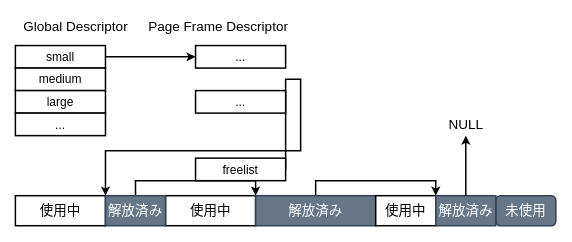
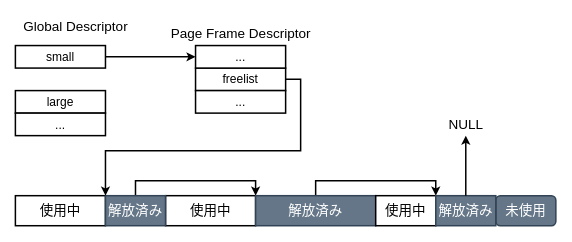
node "Page Frame Descriptor": moved (218, 27) -> (240, 34)
node "medium": removed
node "freelist": moved (240, 169) -> (240, 79)
